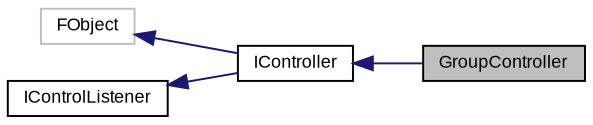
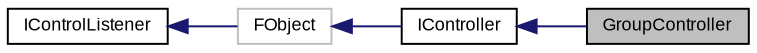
edge "IController" -> "IControlListener": now "FObject" -> "IControlListener"
